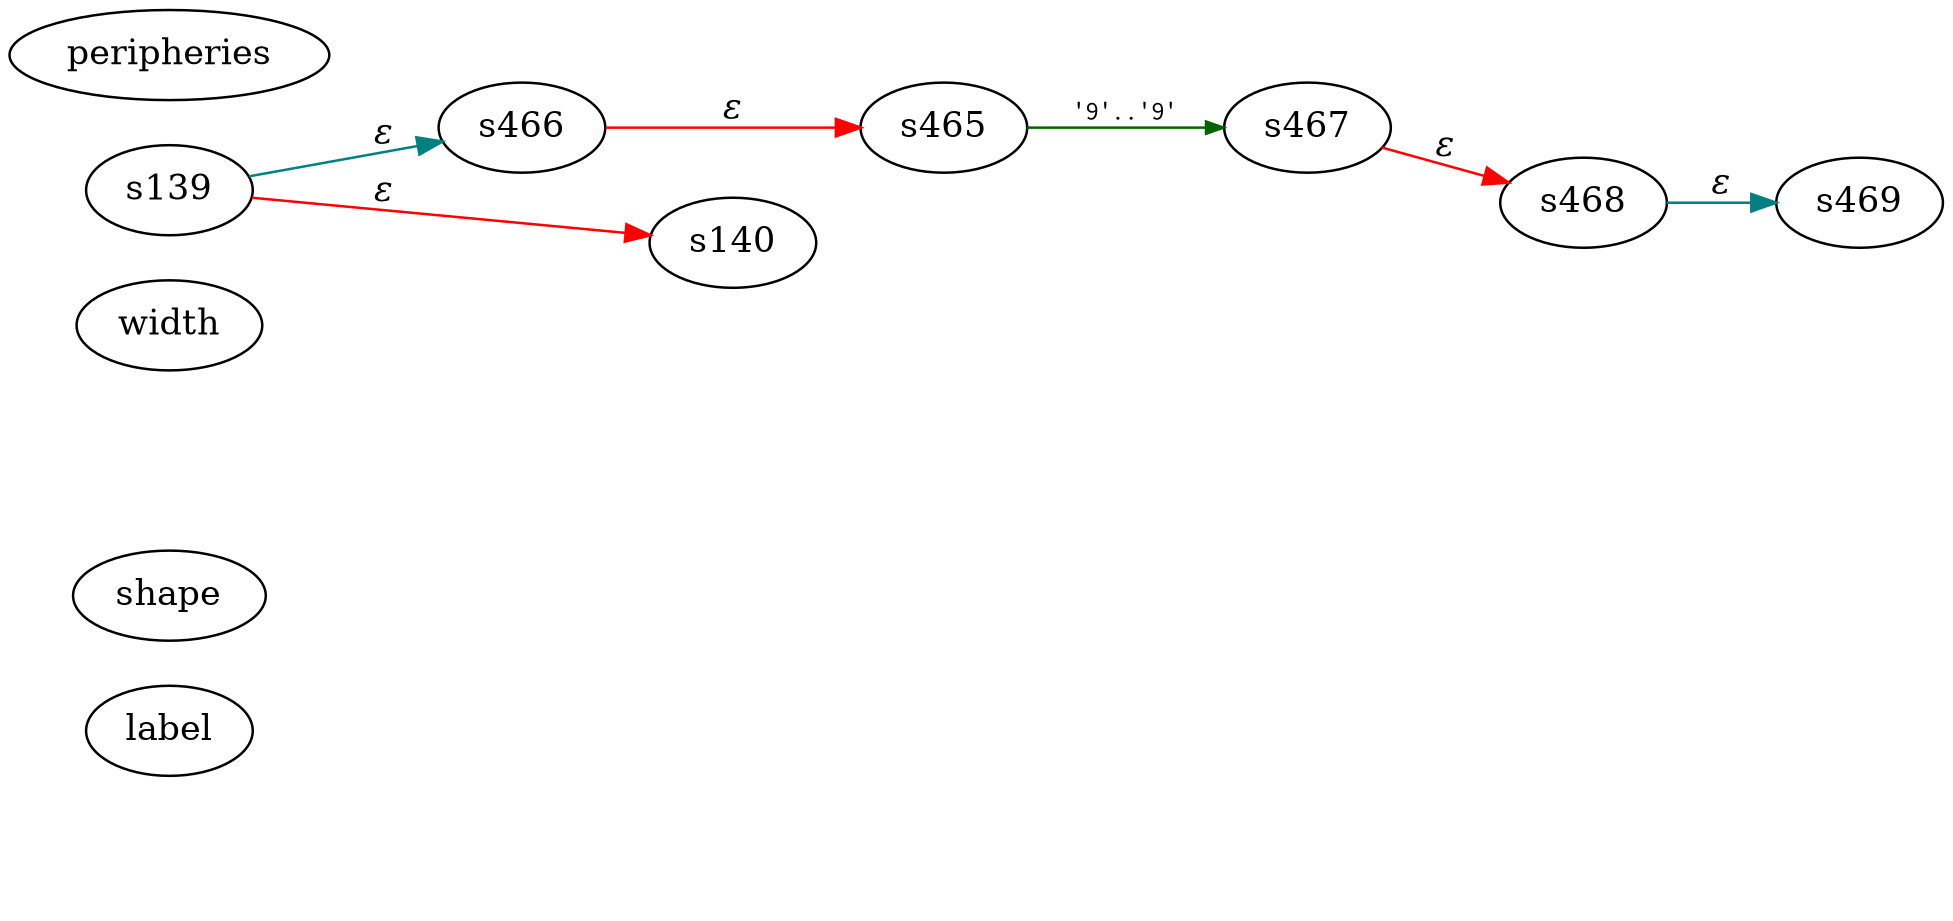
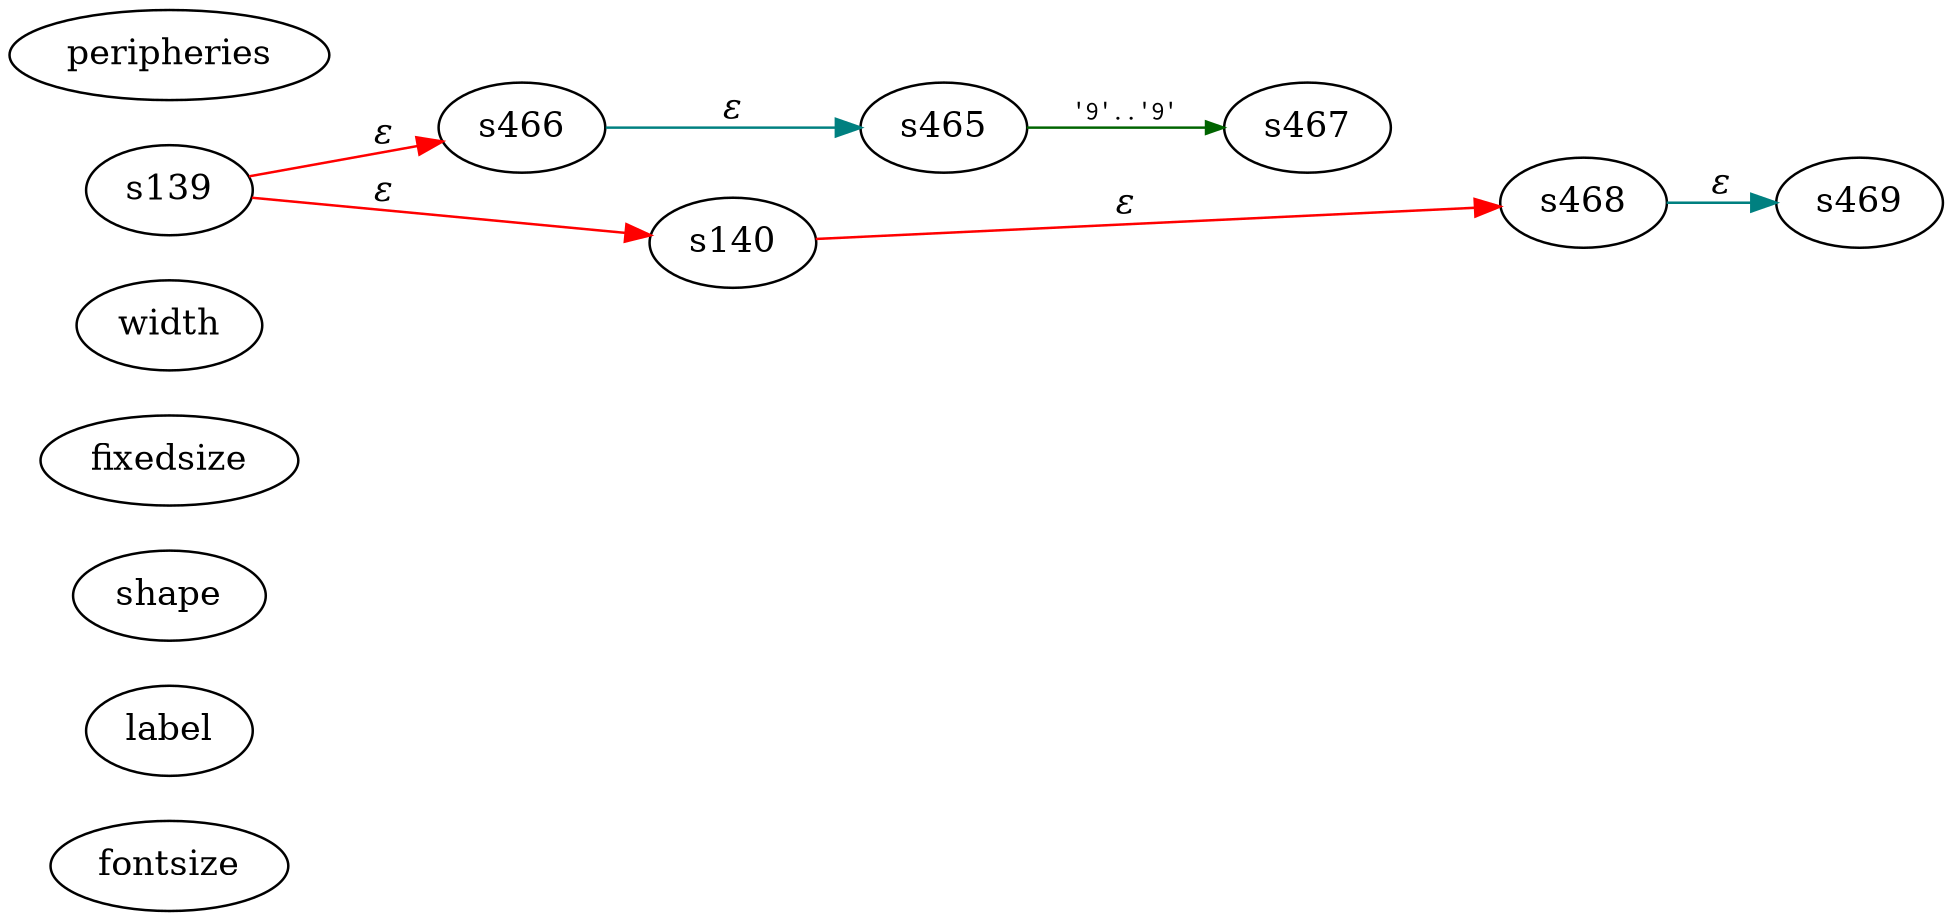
edge "s466" -> "s465": color red -> teal
edge "s139" -> "s466": color teal -> red
edge "s467" -> "s468": now "s140" -> "s468"
node "fixedsize": added
node "fontsize": added
